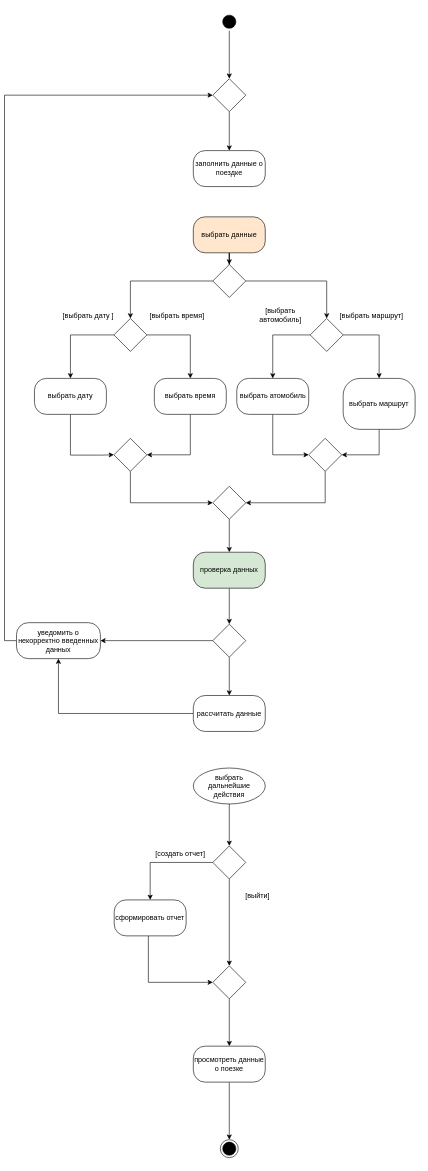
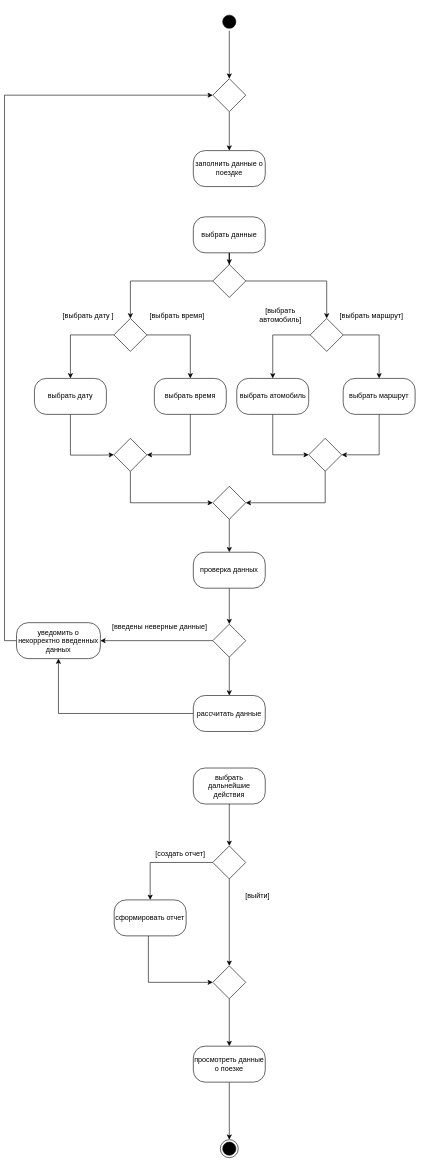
node "выбрать данные": fillcolor #ffe6cc -> #ffffff
node "выбрать маршрут": size 72x51 -> 72x36
node "проверка данных": fillcolor #d5e8d4 -> #ffffff
node "[введены неверные данные]": added
node "выбрать дальнейшие действия": shape ellipse -> rounded rectangle
